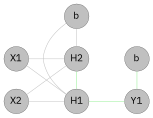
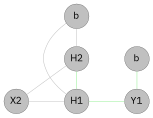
node "X1": removed
